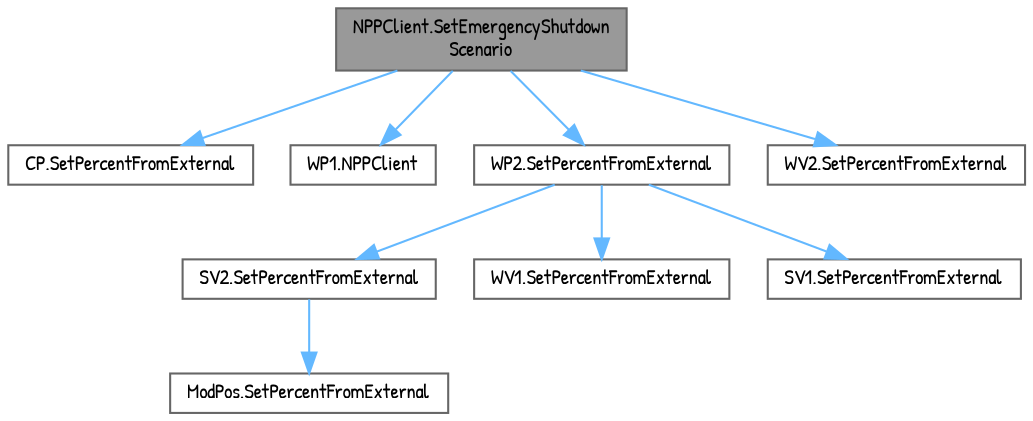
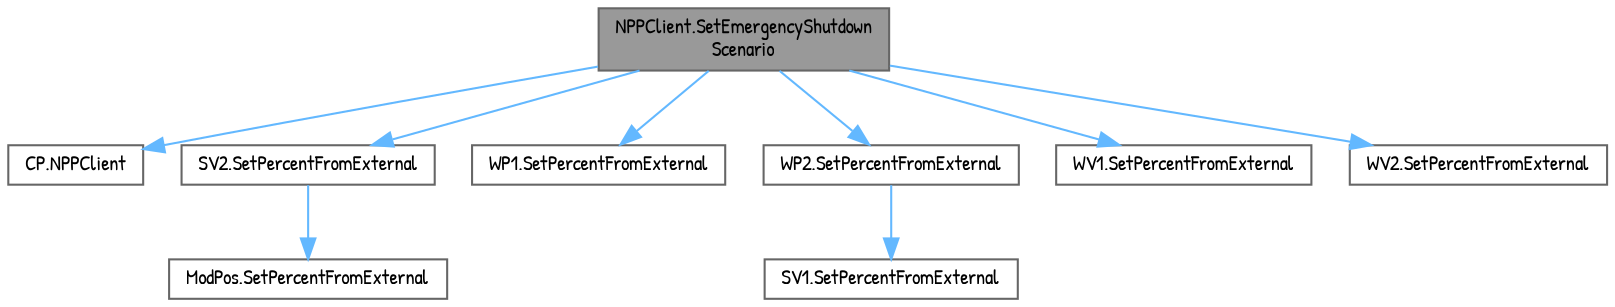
node "CP.SetPercentFromExternal": label "CP.SetPercentFromExternal" -> "CP.NPPClient"
node "WP1.NPPClient": label "WP1.NPPClient" -> "WP1.SetPercentFromExternal"
edge "WP2.SetPercentFromExternal" -> "WV1.SetPercentFromExternal": now "NPPClient.SetEmergencyShutdown Scenario" -> "WV1.SetPercentFromExternal"
edge "WP2.SetPercentFromExternal" -> "SV2.SetPercentFromExternal": now "NPPClient.SetEmergencyShutdown Scenario" -> "SV2.SetPercentFromExternal"
